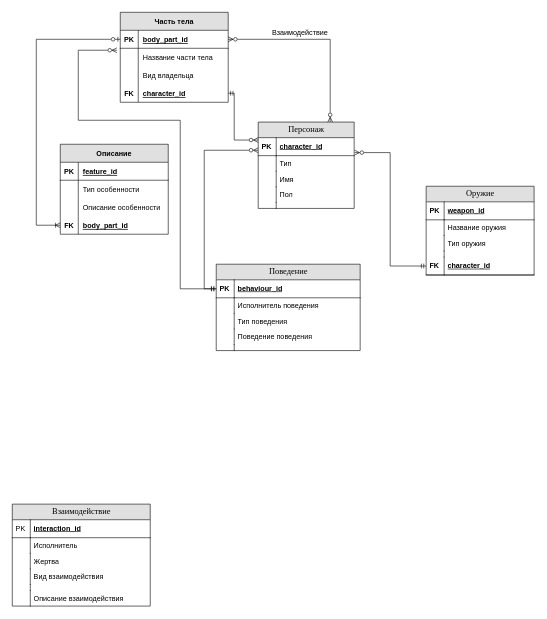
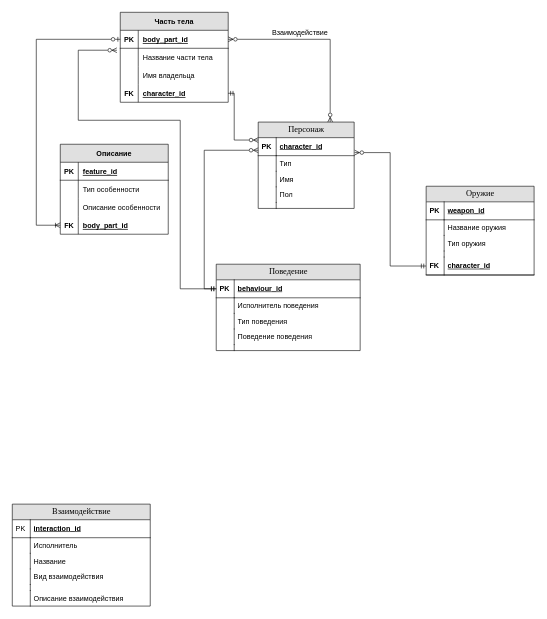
node "Вид владельца": label "Вид владельца" -> "Имя владельца"
node "Жертва": label "Жертва" -> "Название"
